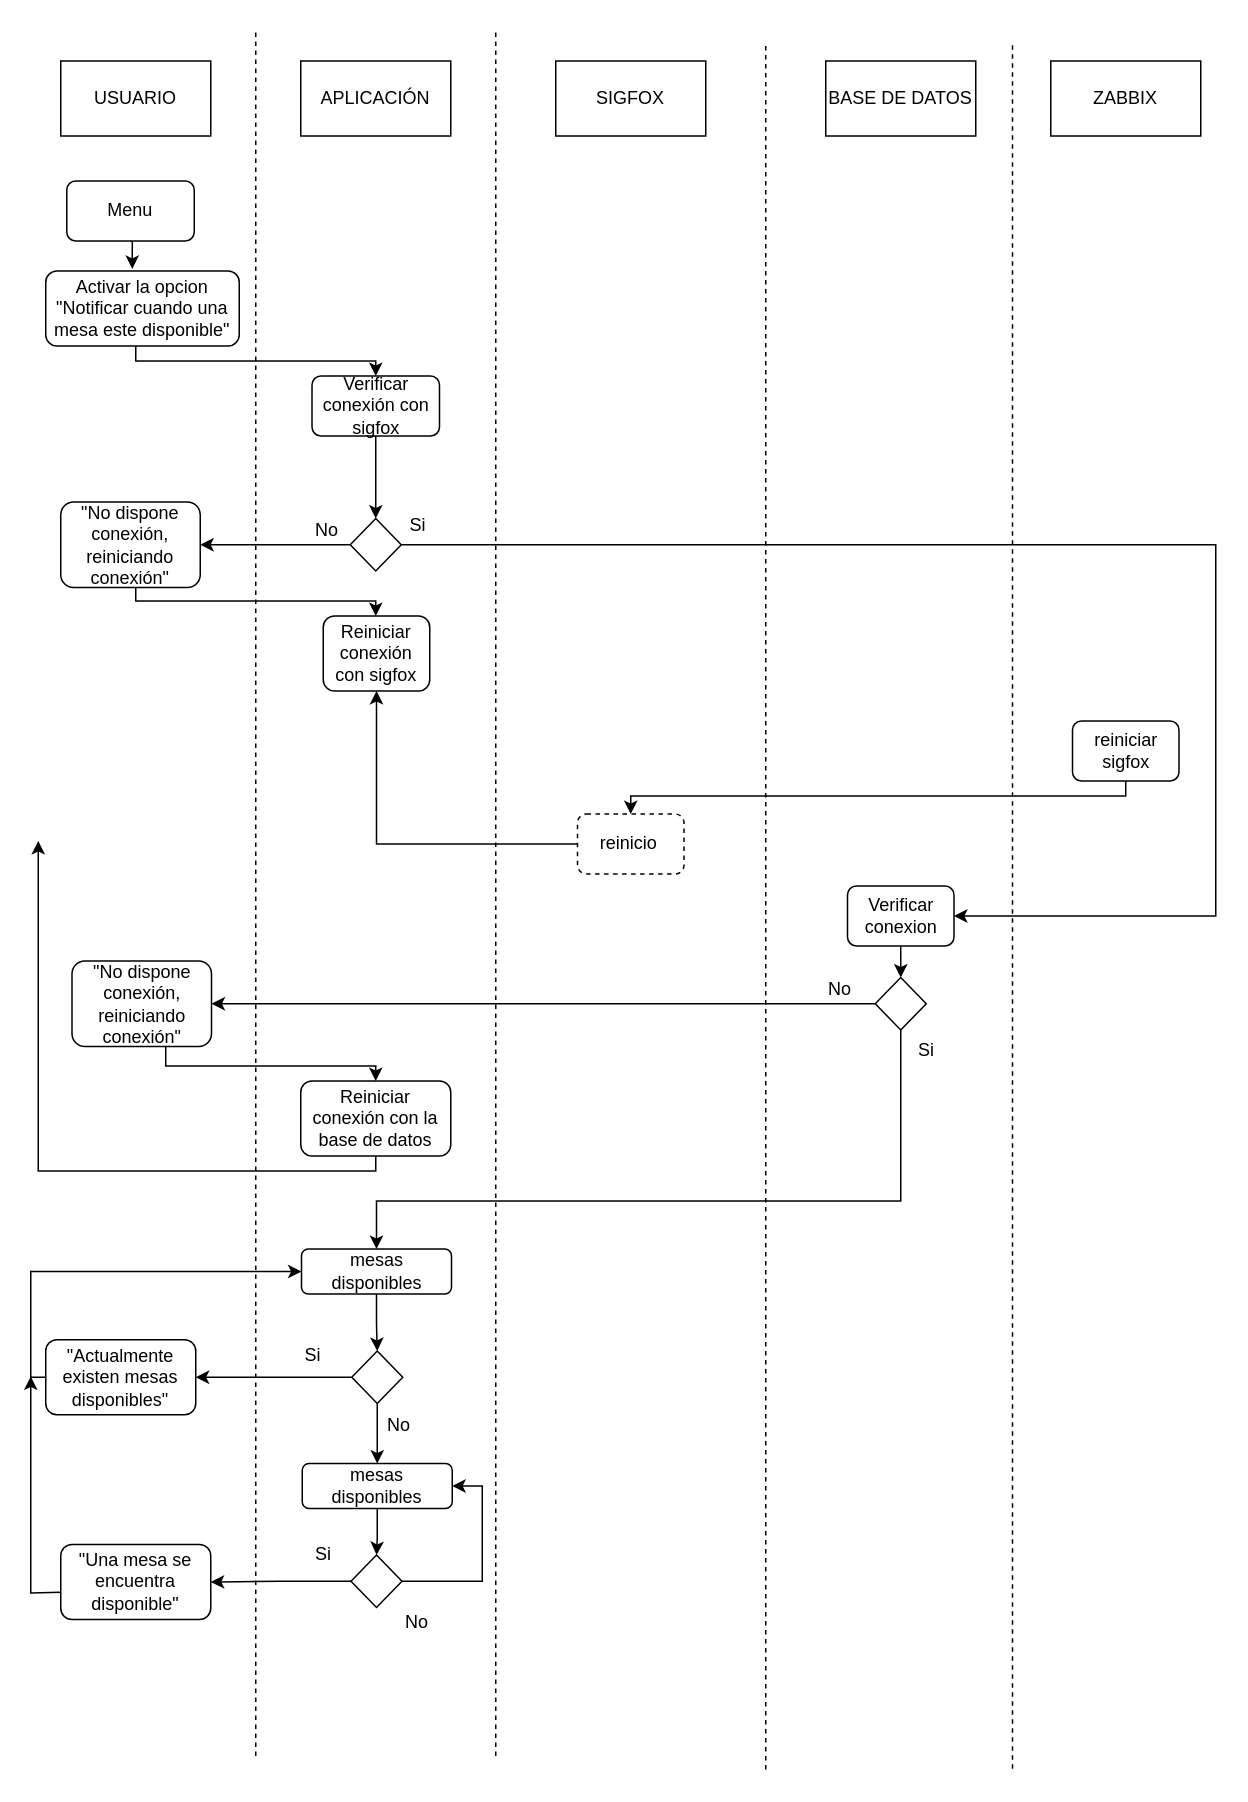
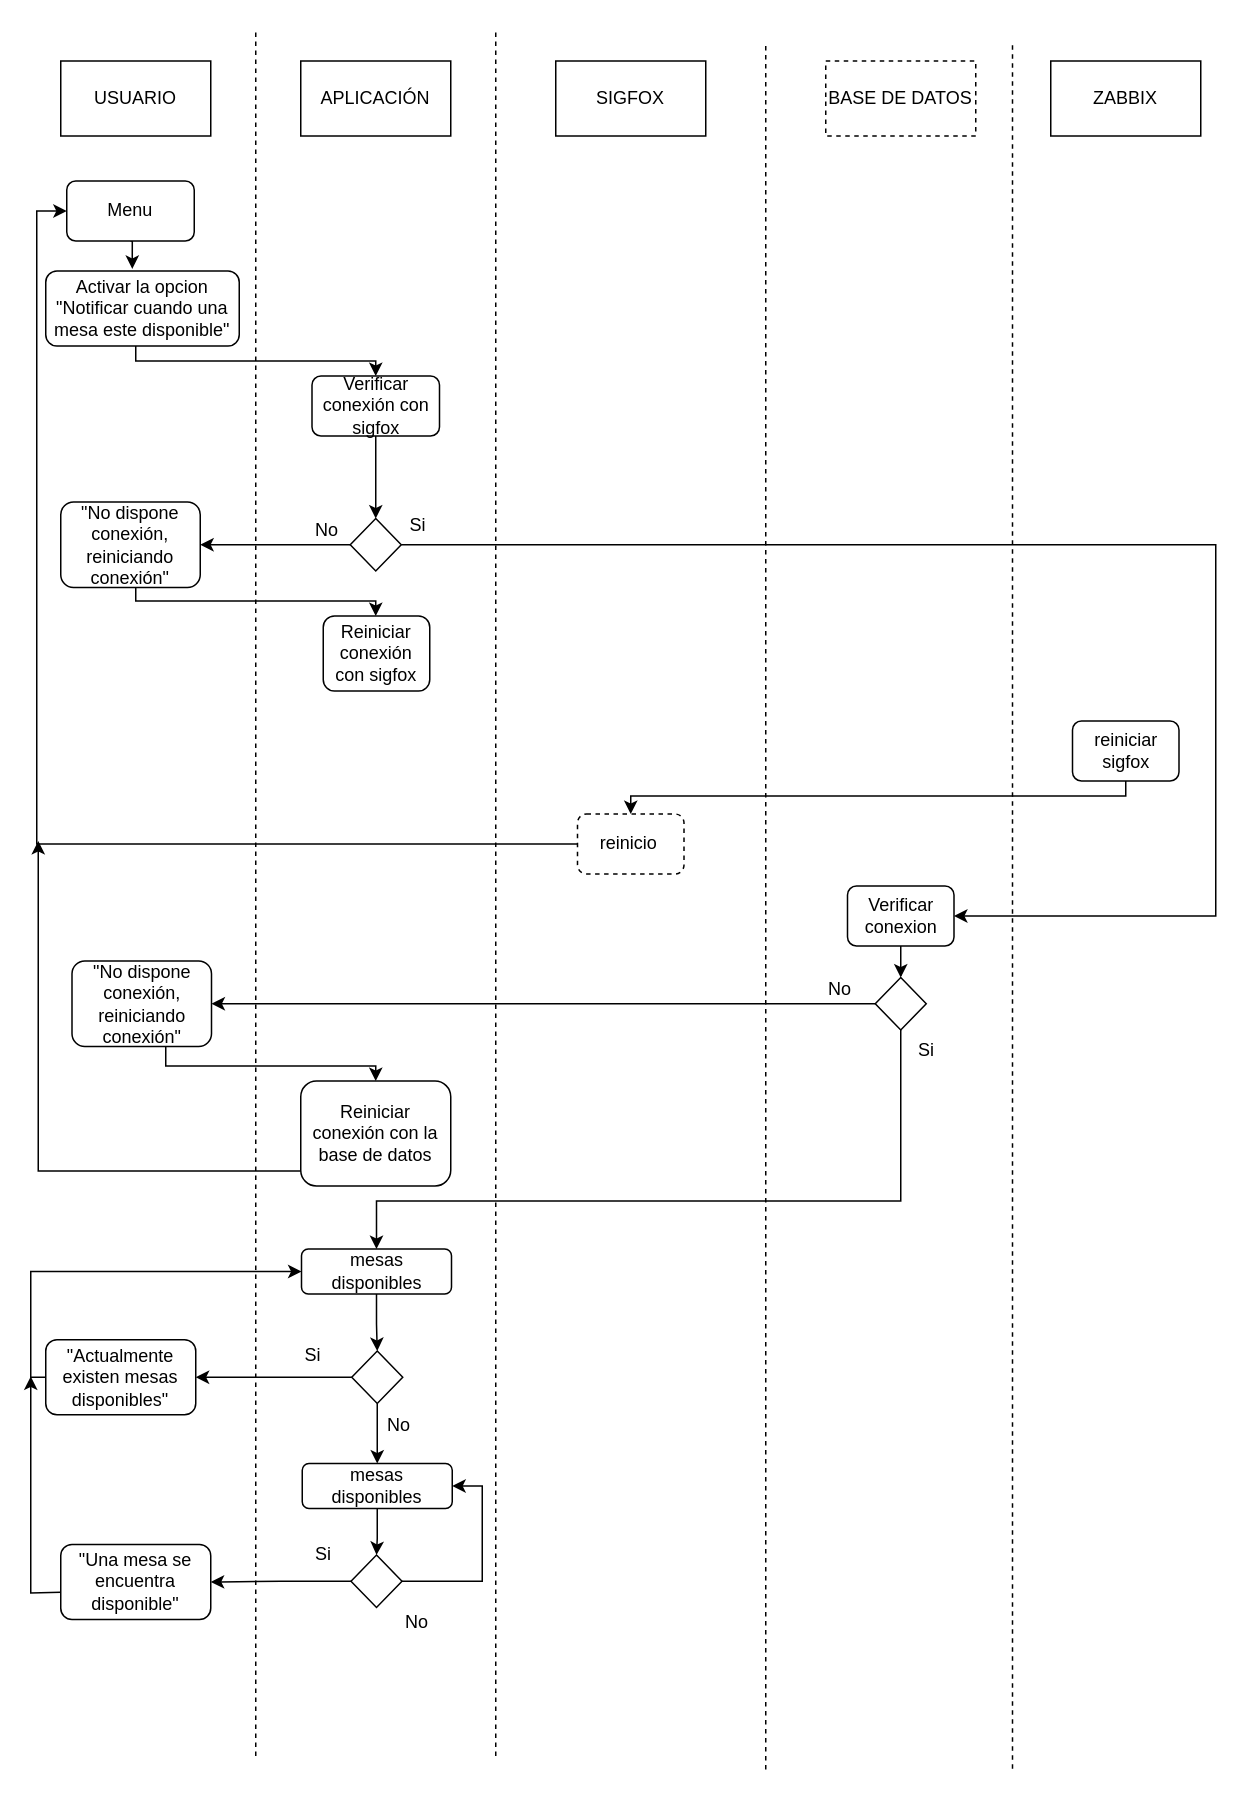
node "BASE DE DATOS": style solid -> dashed
edge "reinicio" -> "Reiniciar conexión con sigfox": now "reinicio" -> "Menu"
node "Reiniciar conexión con la base de datos": size 150x75 -> 150x105
